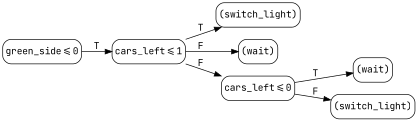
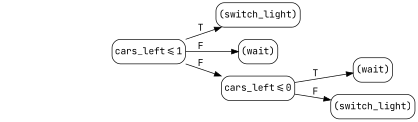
node "green_side<=0": removed
